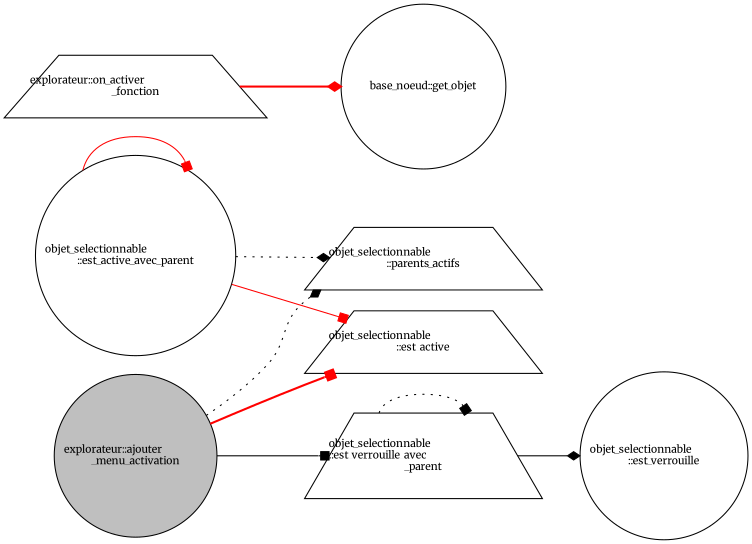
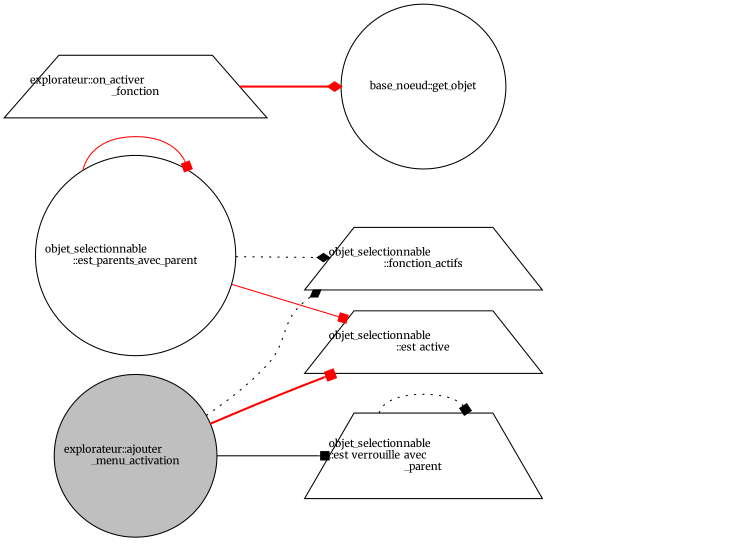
node "objet_selectionnable ::est_active_avec_parent": label "objet_selectionnable ::est_active_avec_parent" -> "objet_selectionnable ::est_parents_avec_parent"
node "objet_selectionnable ::parents_actifs": label "objet_selectionnable ::parents_actifs" -> "objet_selectionnable ::fonction_actifs"
node "objet_selectionnable ::est_verrouille": removed
